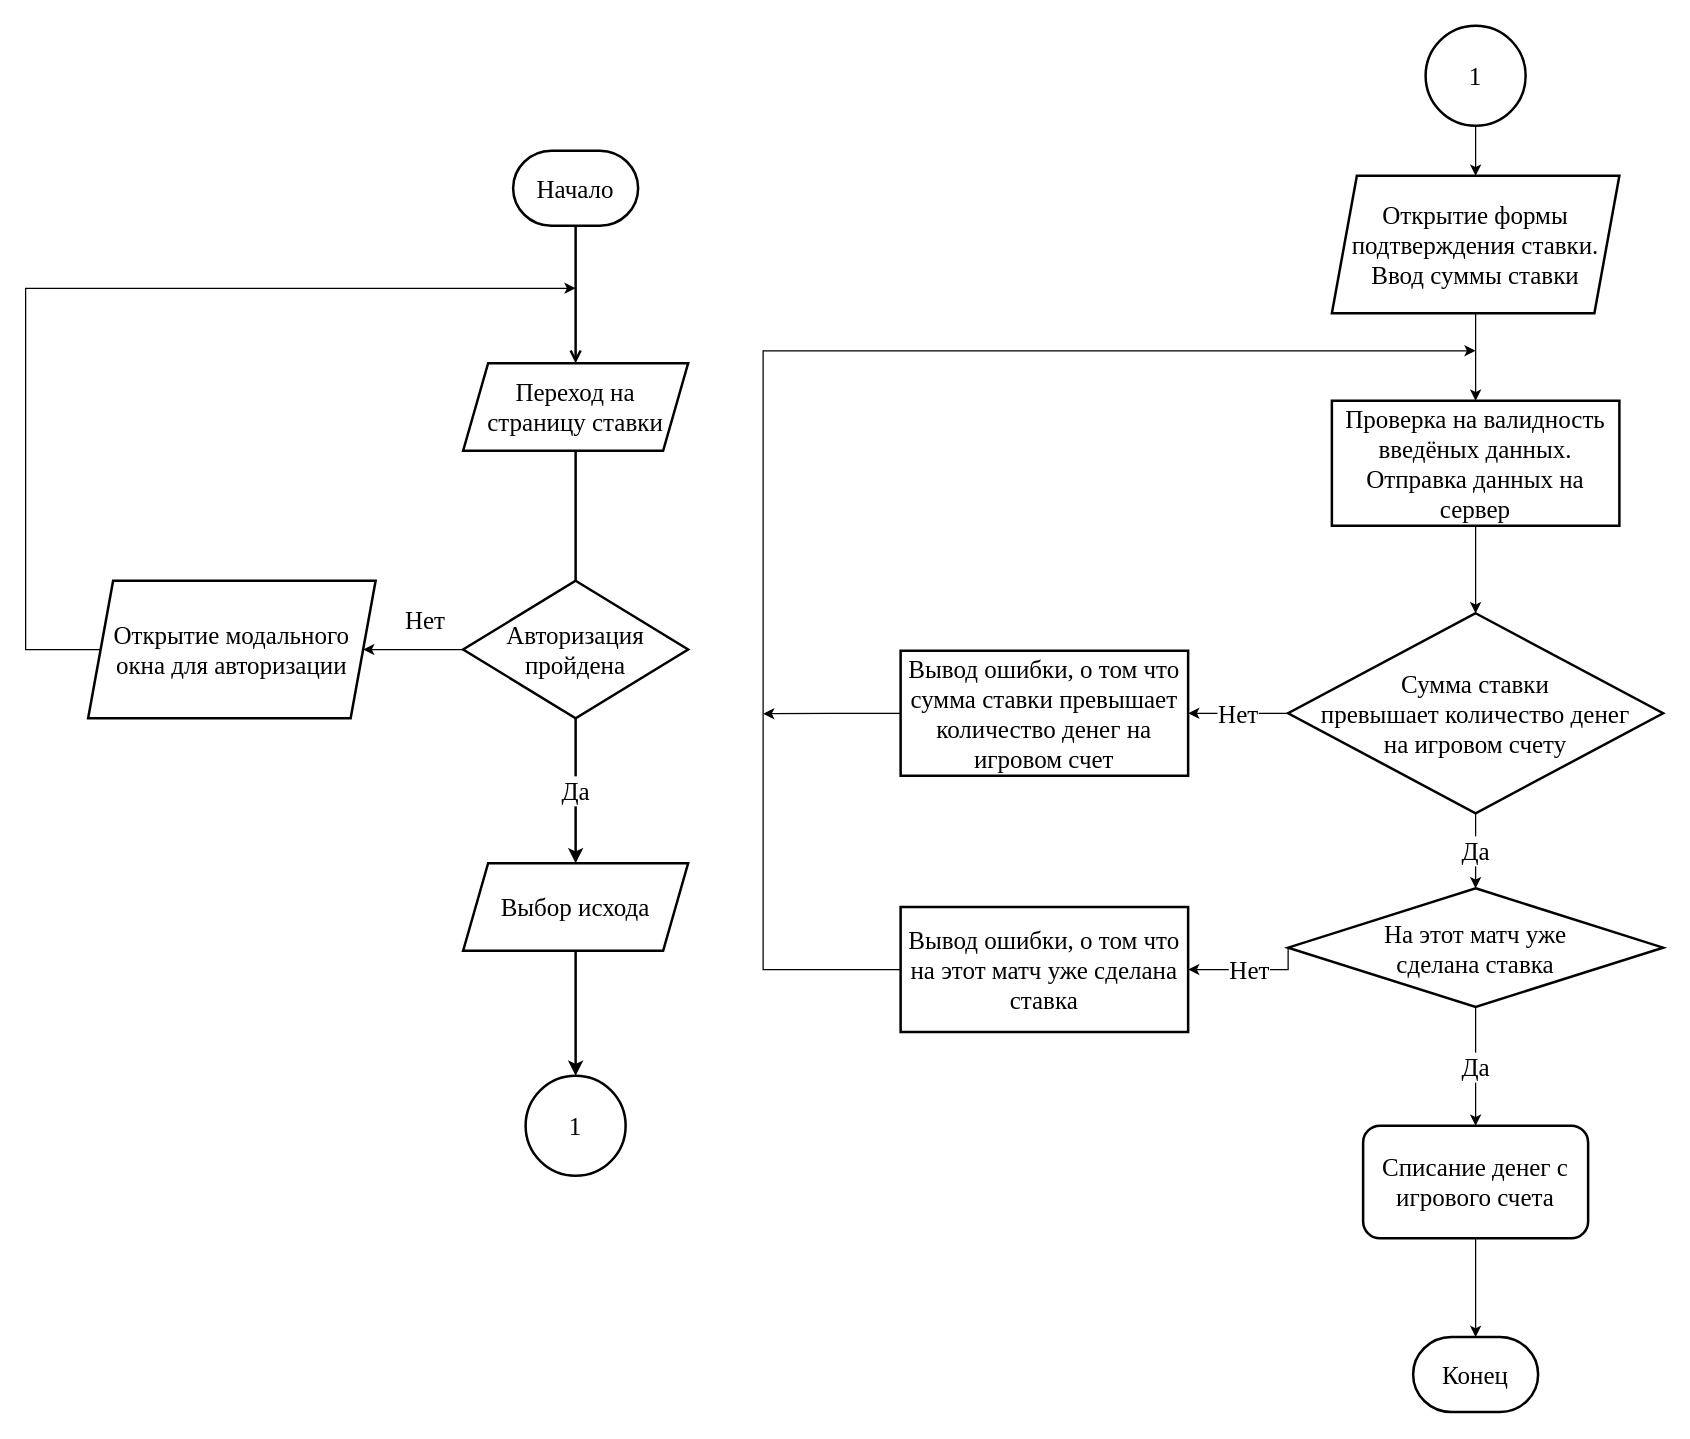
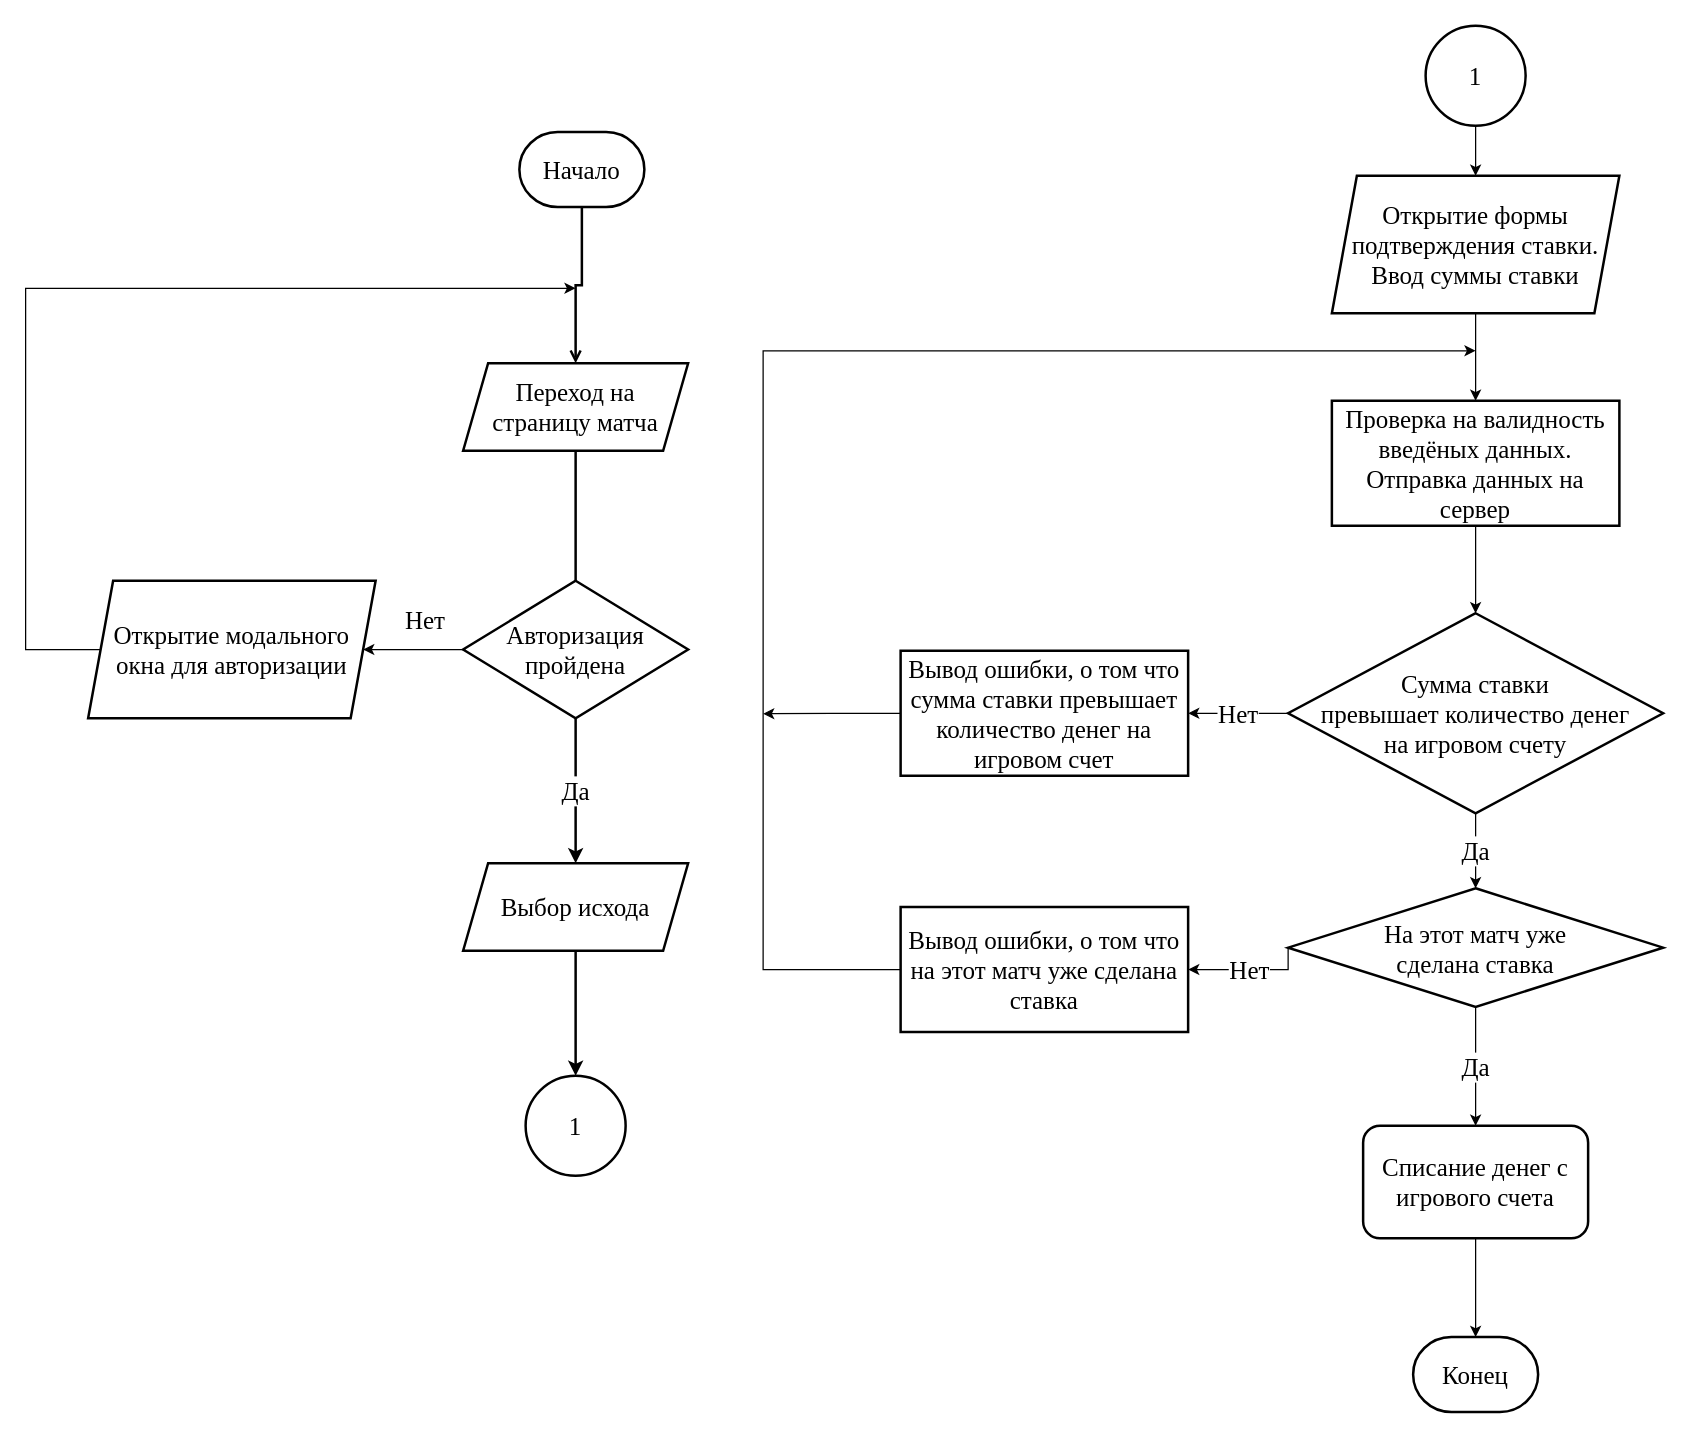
node "Начало": moved (576, 188) -> (582, 169)
node "Переход на страницу ставки": label "Переход на страницу ставки" -> "Переход на страницу матча"
